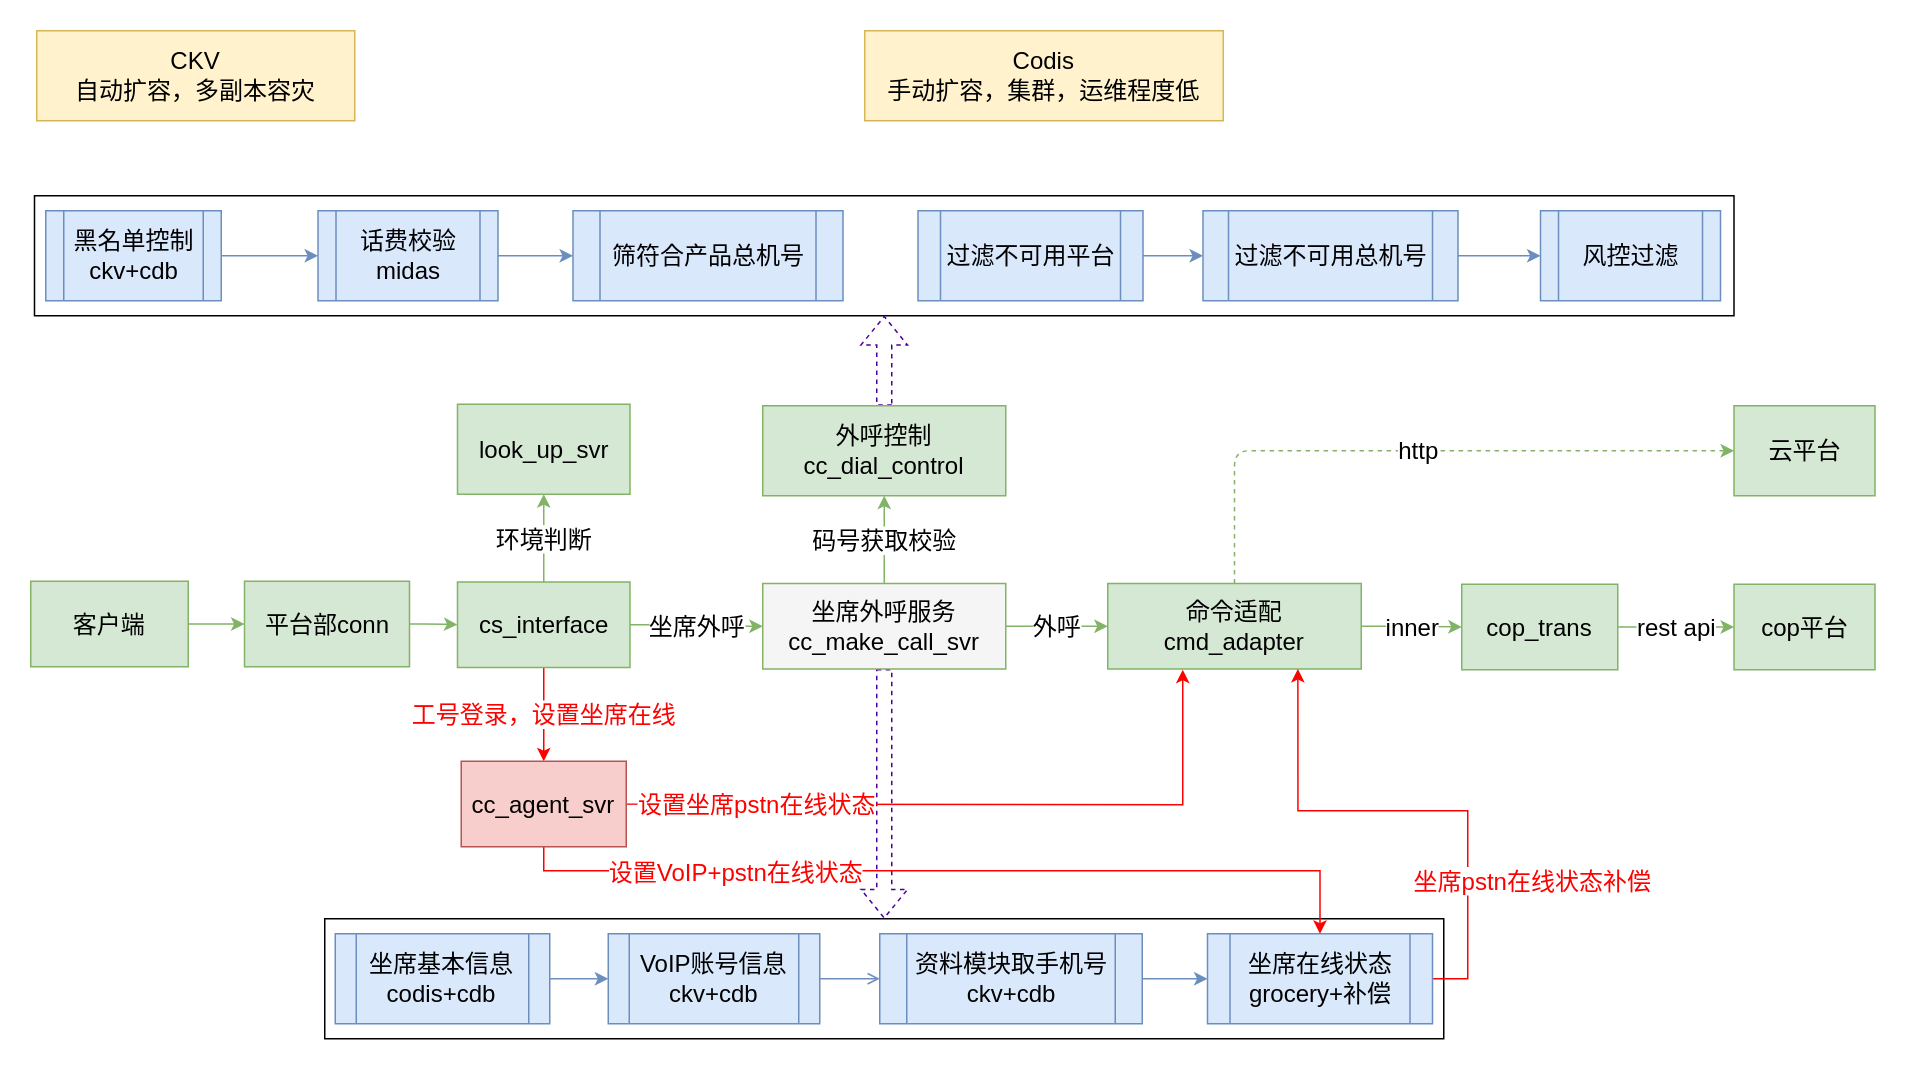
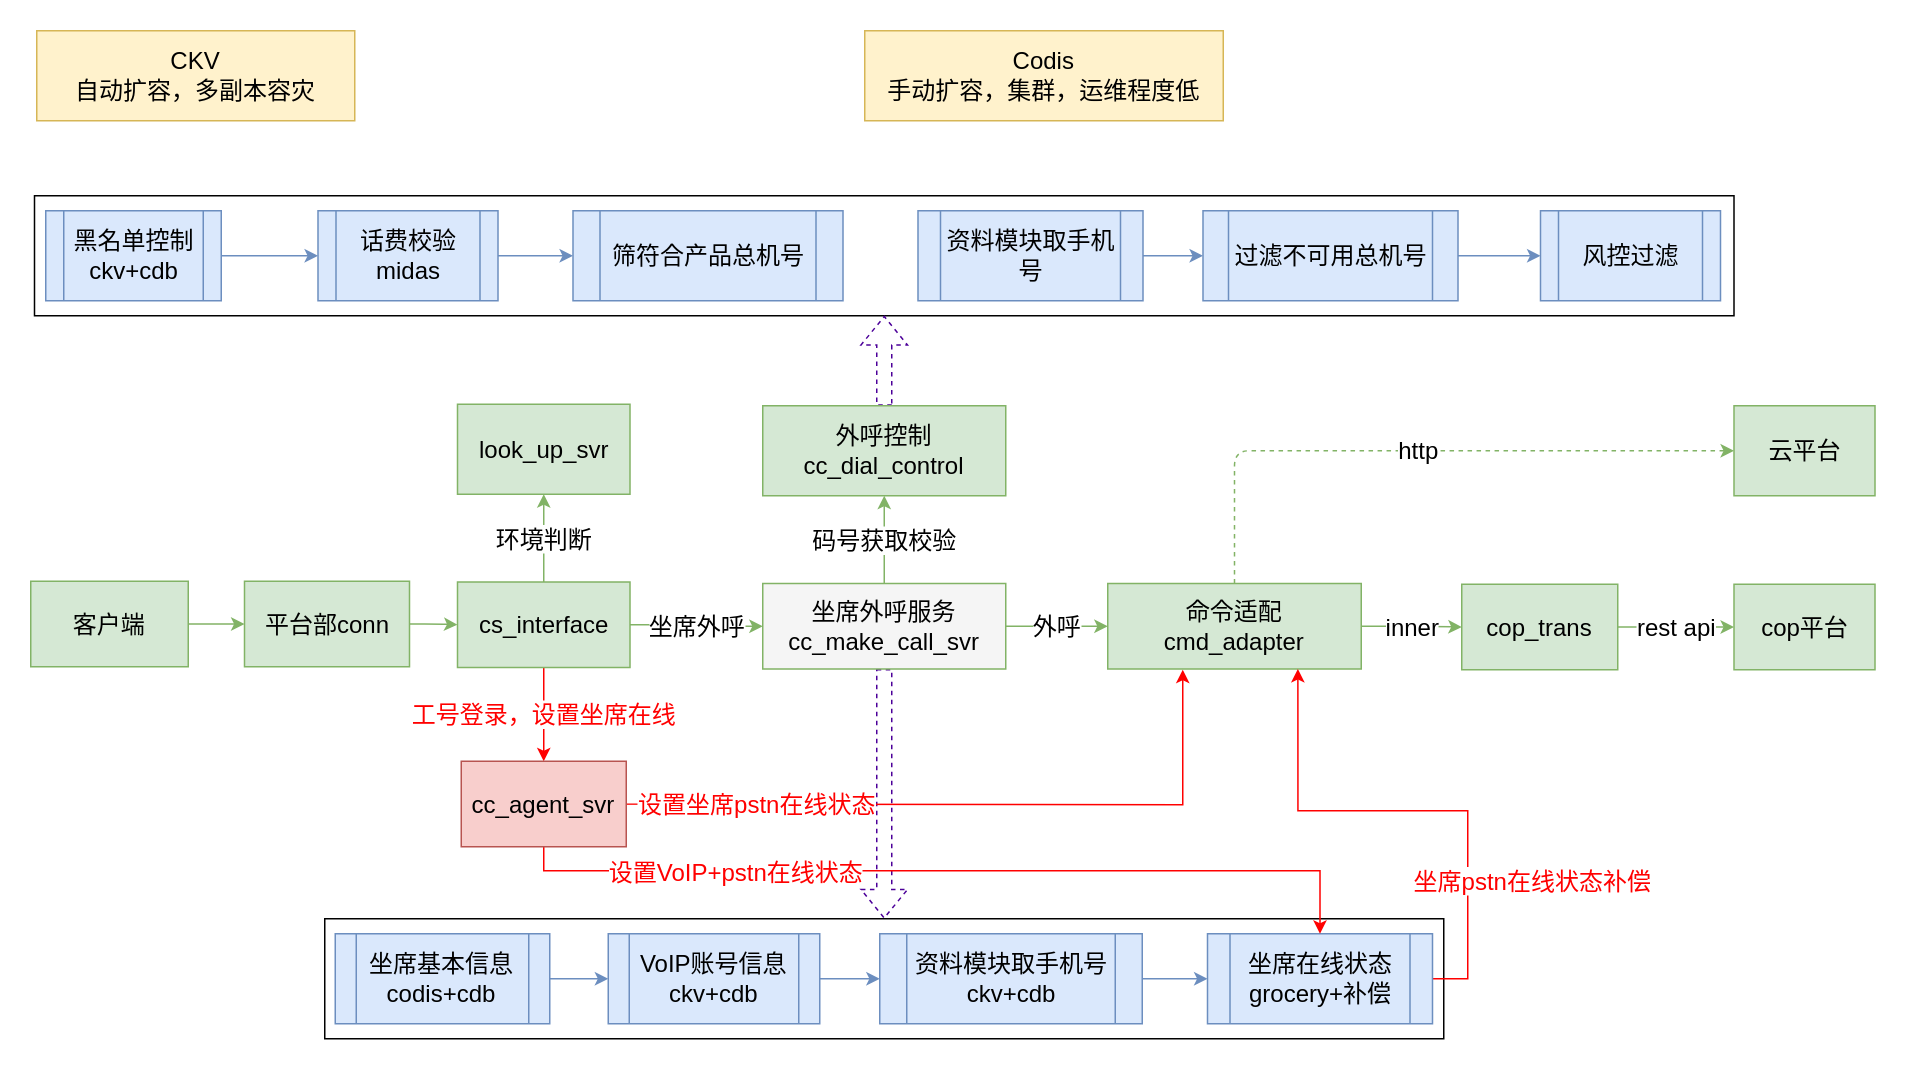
node "过滤不可用平台": label "过滤不可用平台" -> "资料模块取手机号"
edge "VoIP账号信息 ckv+cdb" -> "资料模块取手机号 ckv+cdb": arrowhead open -> classic
